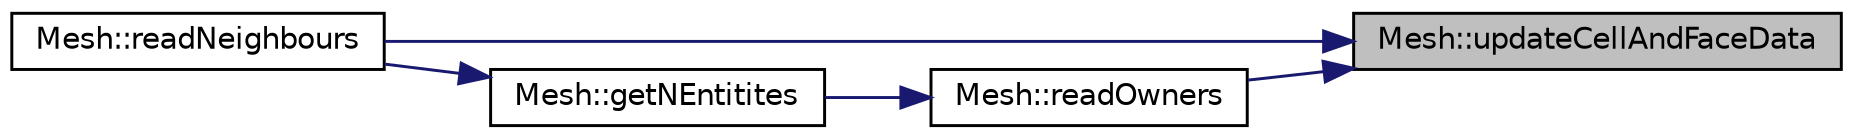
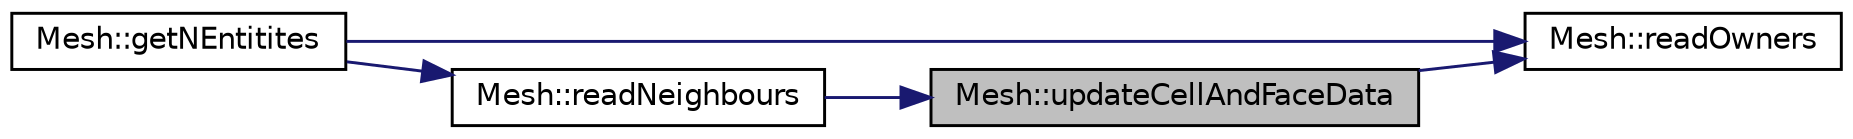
edge "Mesh::readNeighbours" -> "Mesh::getNEntitites": reversed
edge "Mesh::readOwners" -> "Mesh::updateCellAndFaceData": reversed
